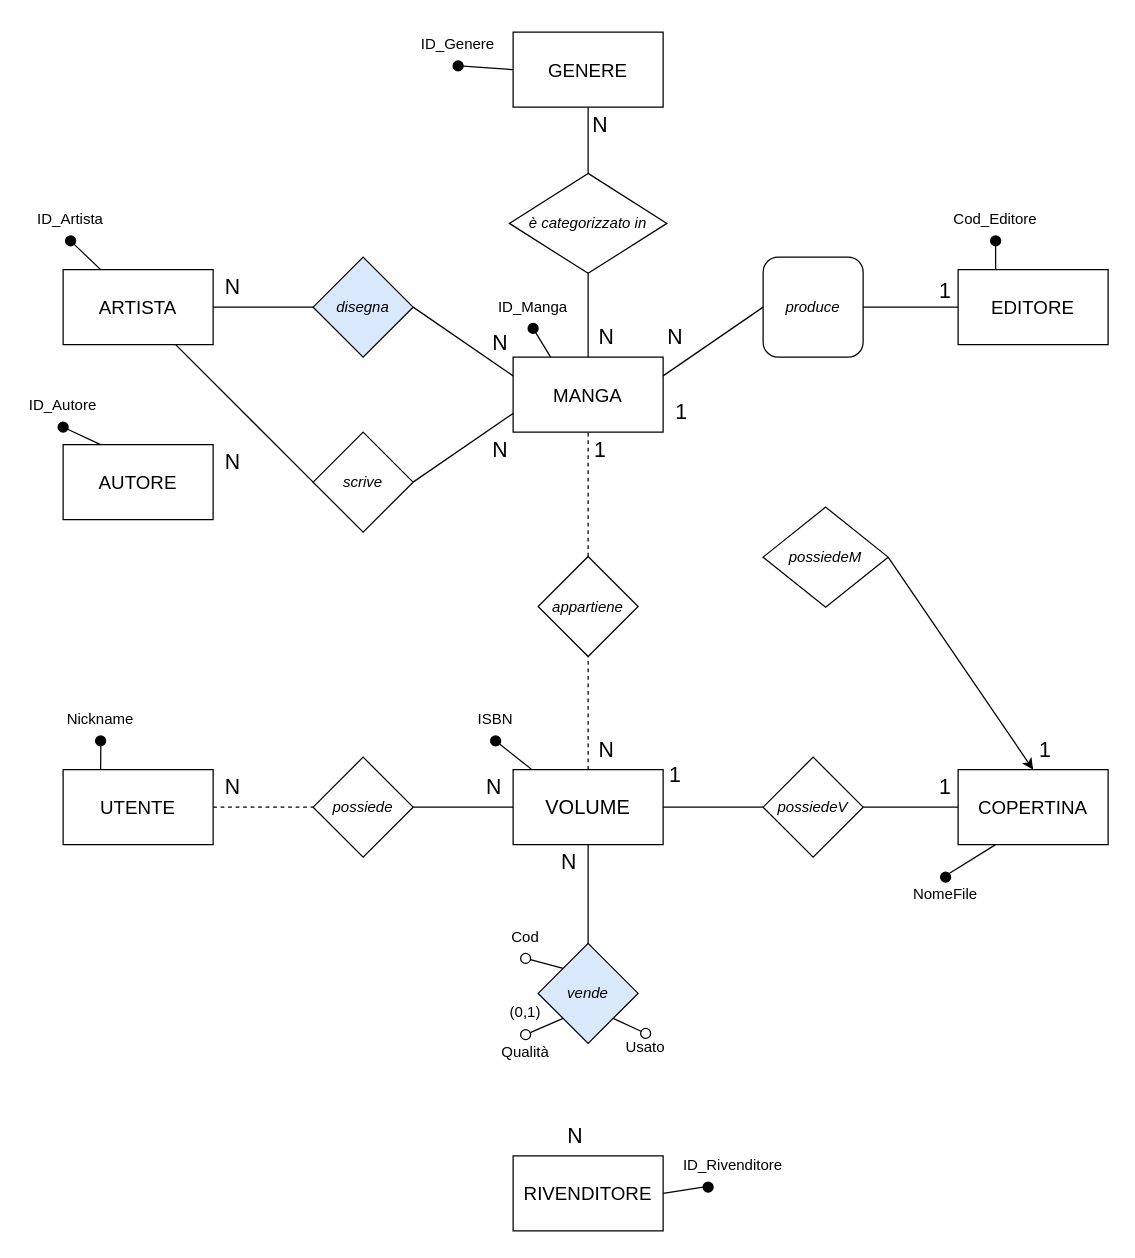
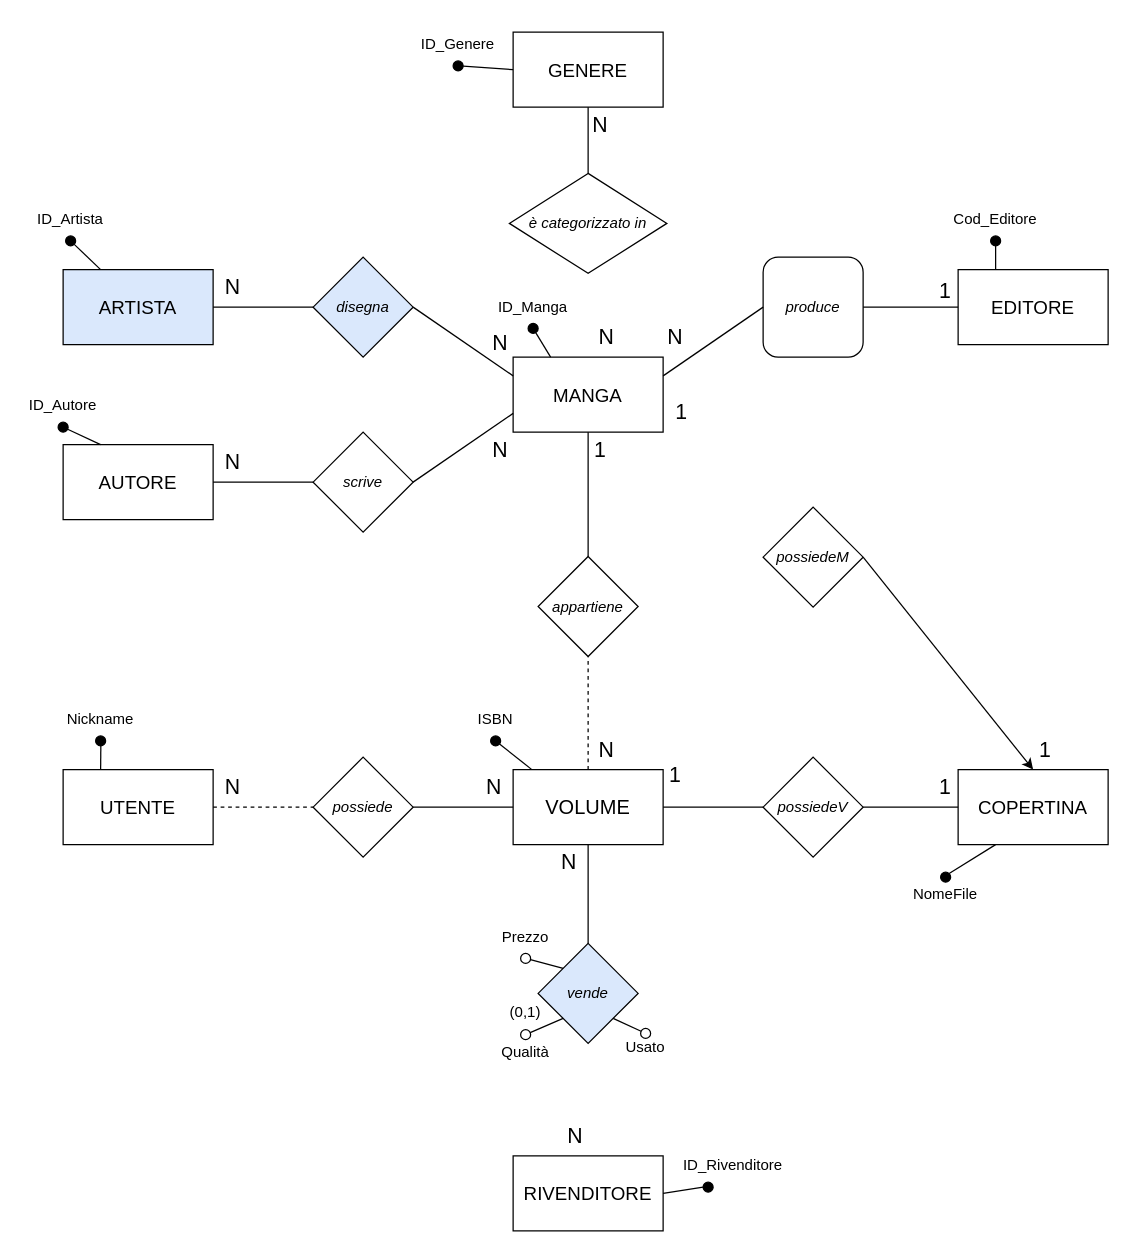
node "ARTISTA": fillcolor #ffffff -> #dae8fc
edge "è categorizzato in" -- "MANGA": removed
edge "ARTISTA" -- "scrive": now "AUTORE" -- "scrive"
edge "MANGA" -- "appartiene": style dashed -> solid
node "possiedeM": size 125x100 -> 100x100
node "Cod": label "Cod" -> "Prezzo"
